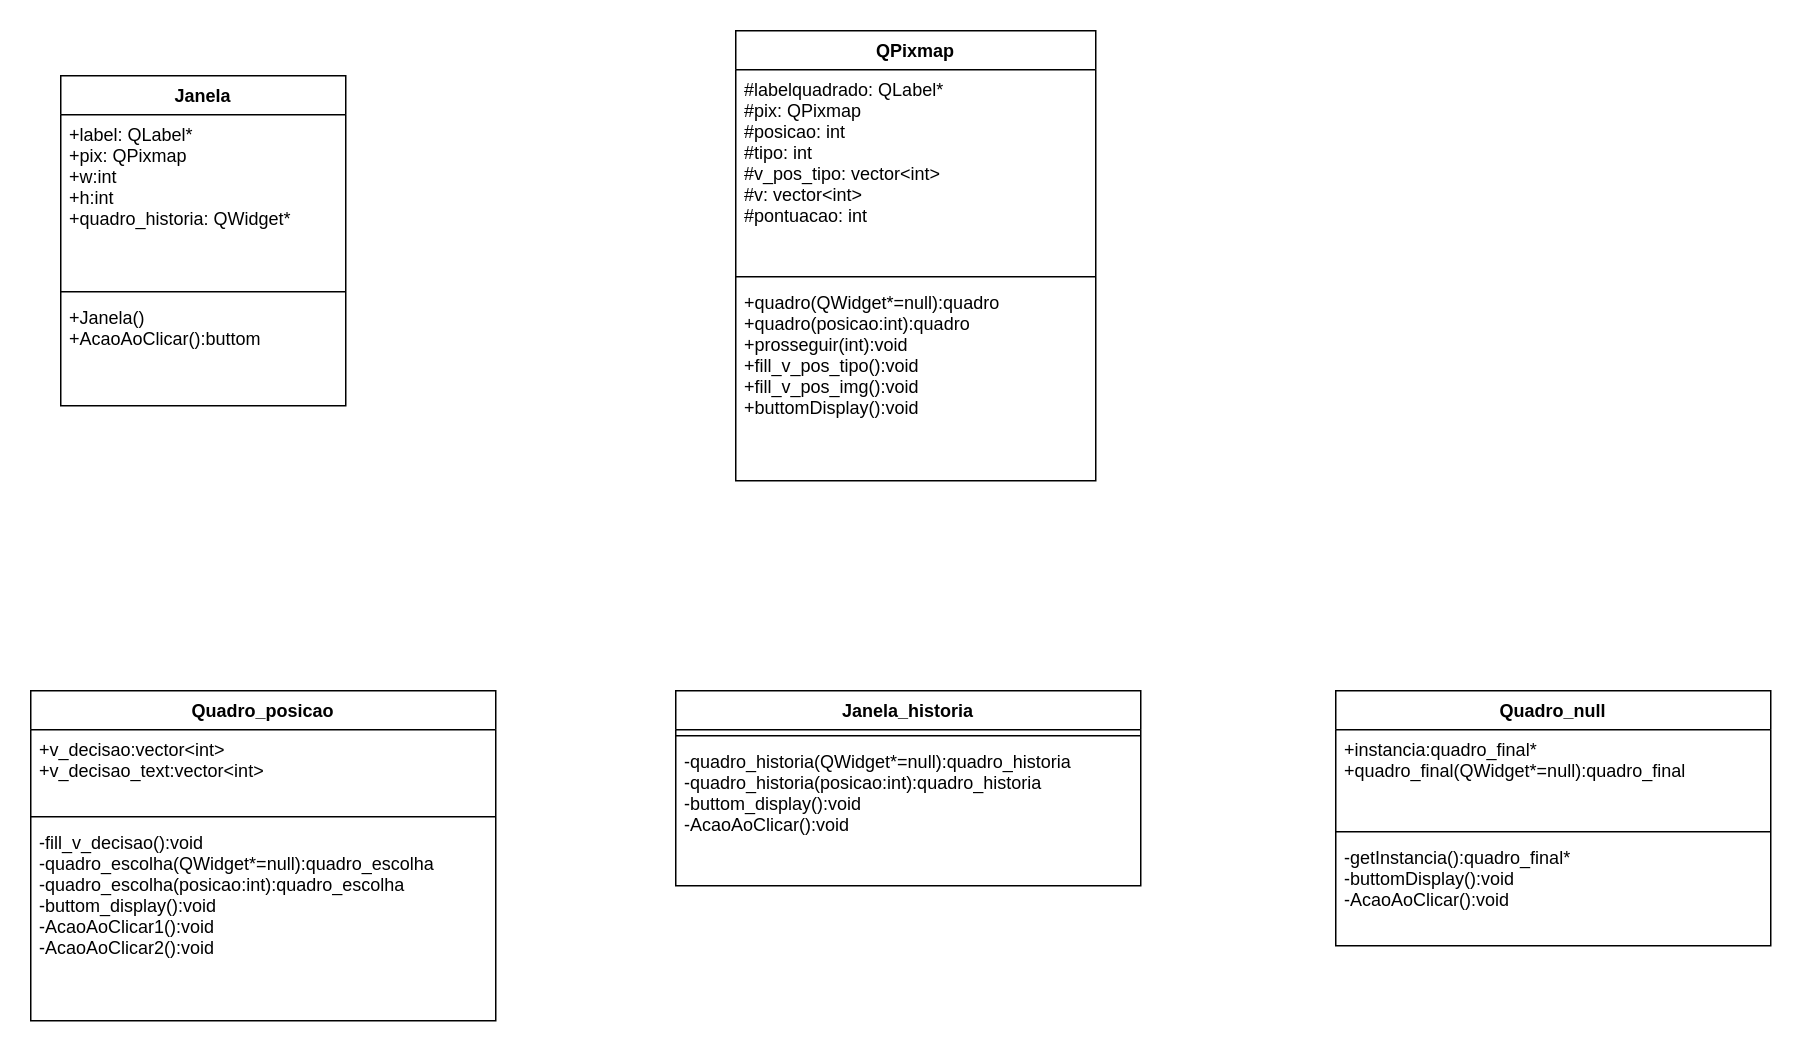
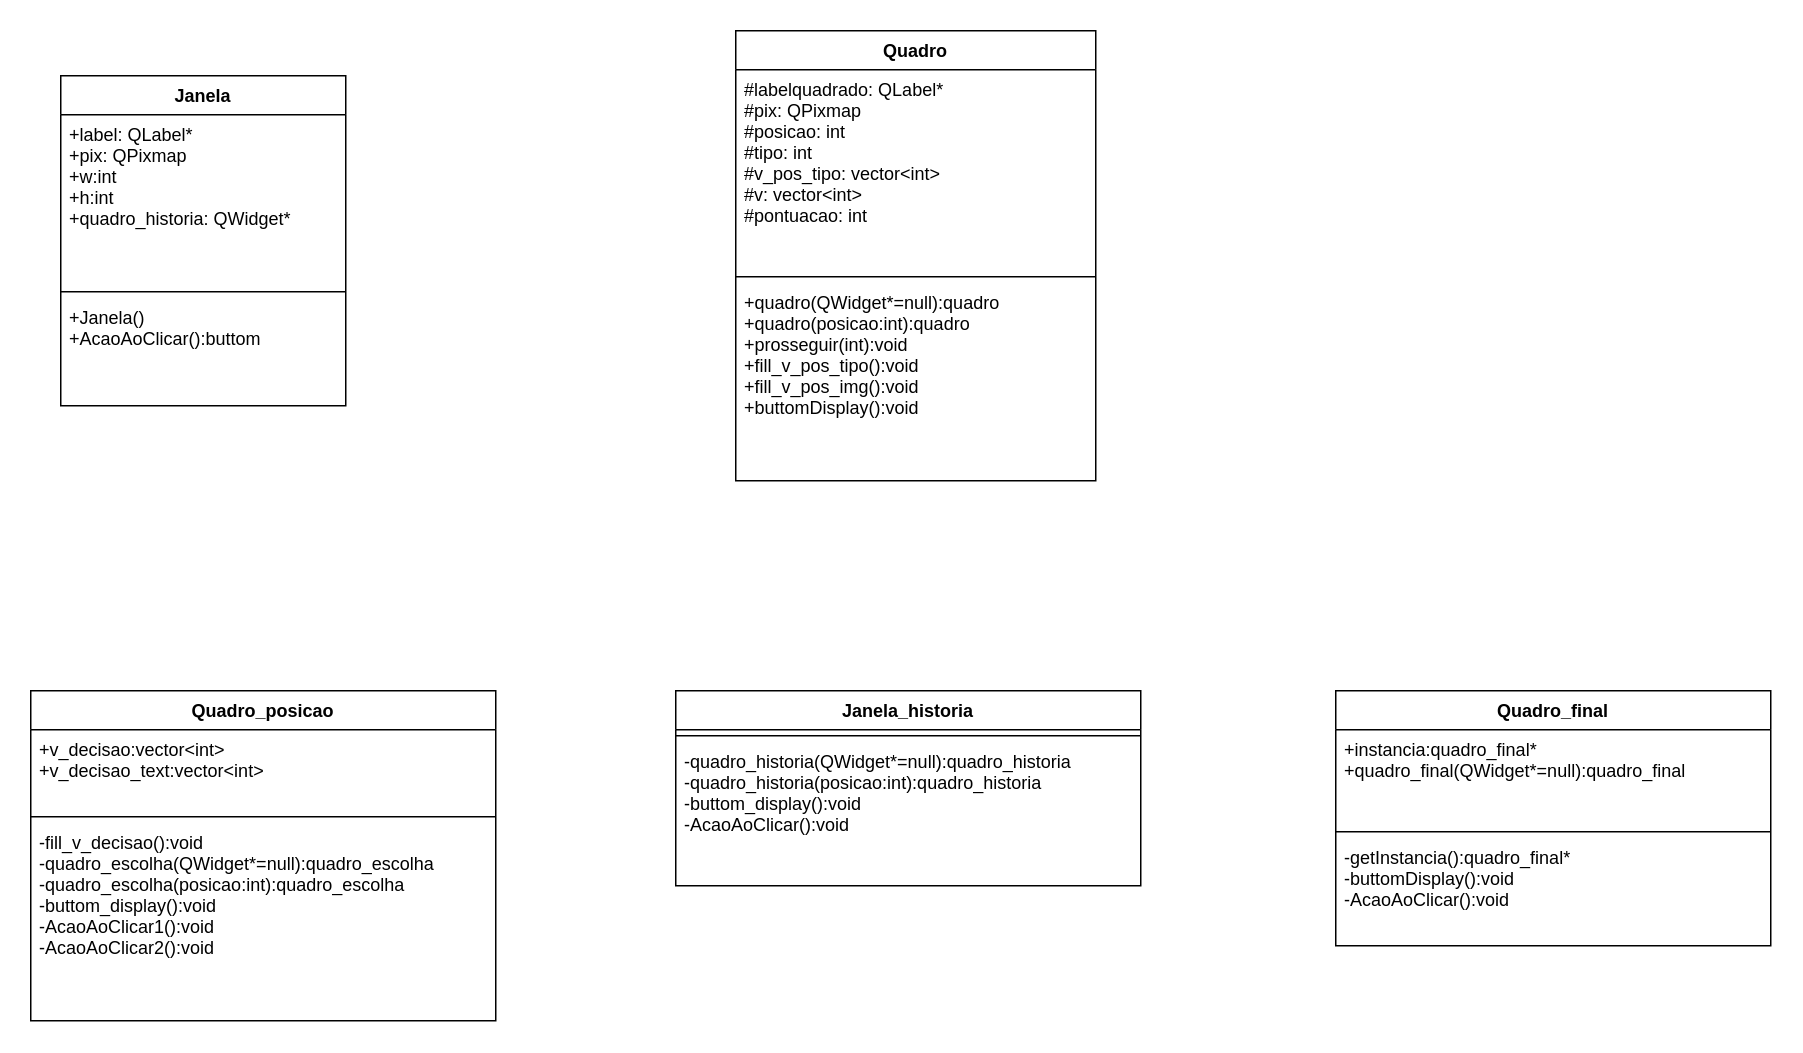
node "QPixmap": label "QPixmap" -> "Quadro"
node "Quadro_null": label "Quadro_null" -> "Quadro_final"
